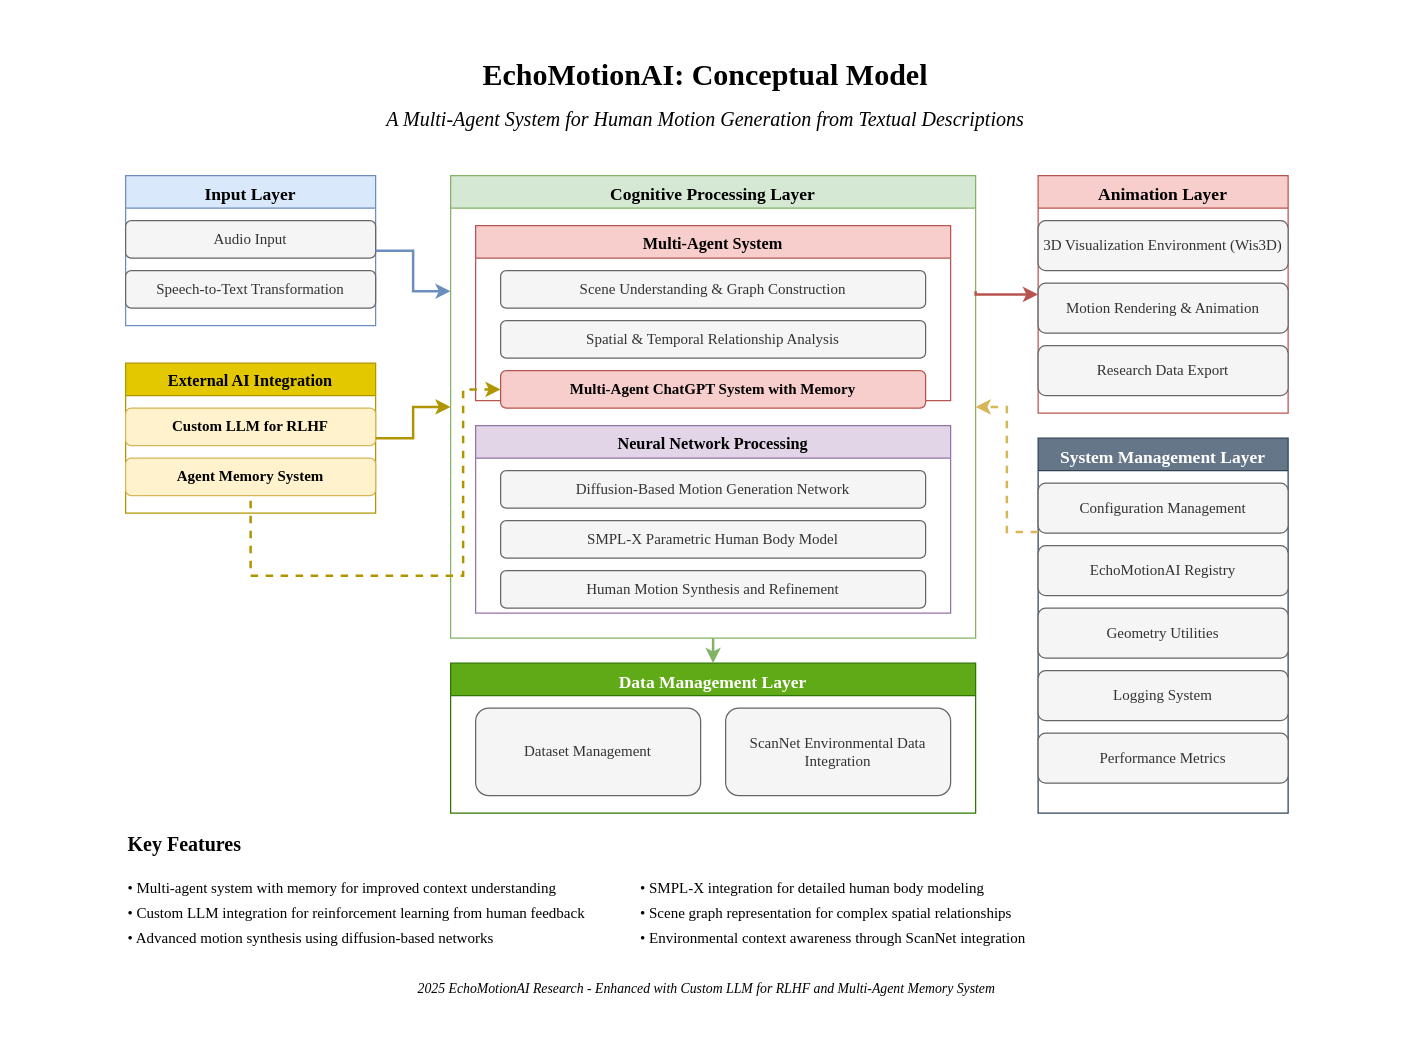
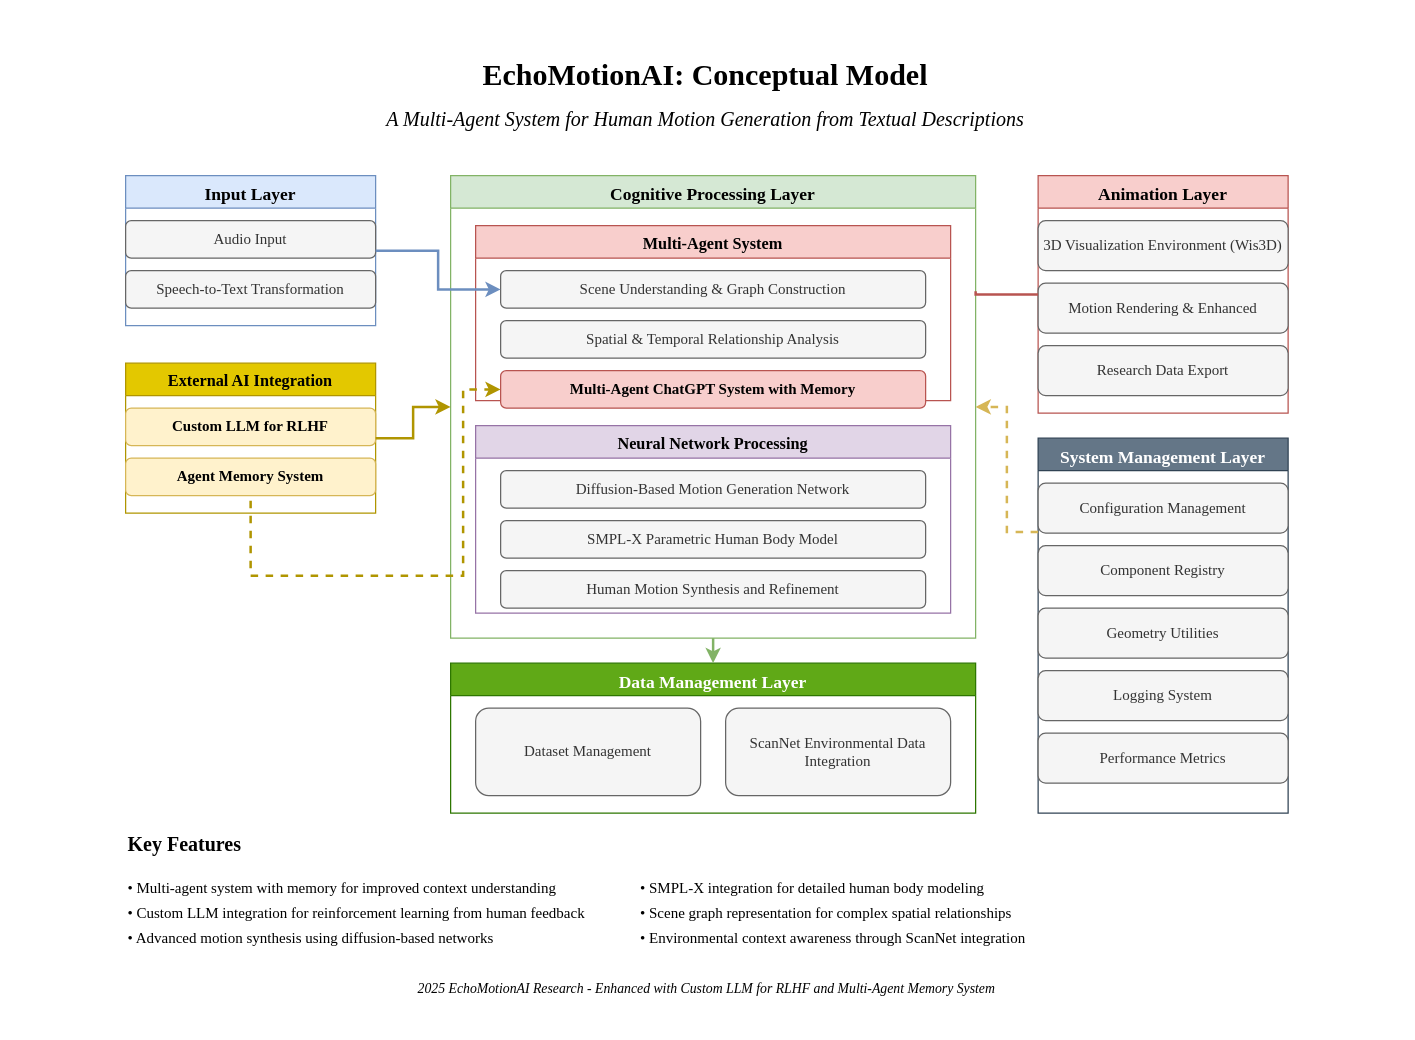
edge "Input Layer" -> "Cognitive Processing Layer": now "Input Layer" -> "Scene Understanding & Graph Construction"
edge "Cognitive Processing Layer" -> "Animation Layer": arrowhead classic -> none
node "Motion Rendering & Animation": label "Motion Rendering & Animation" -> "Motion Rendering & Enhanced"
node "EchoMotionAI Registry": label "EchoMotionAI Registry" -> "Component Registry"
